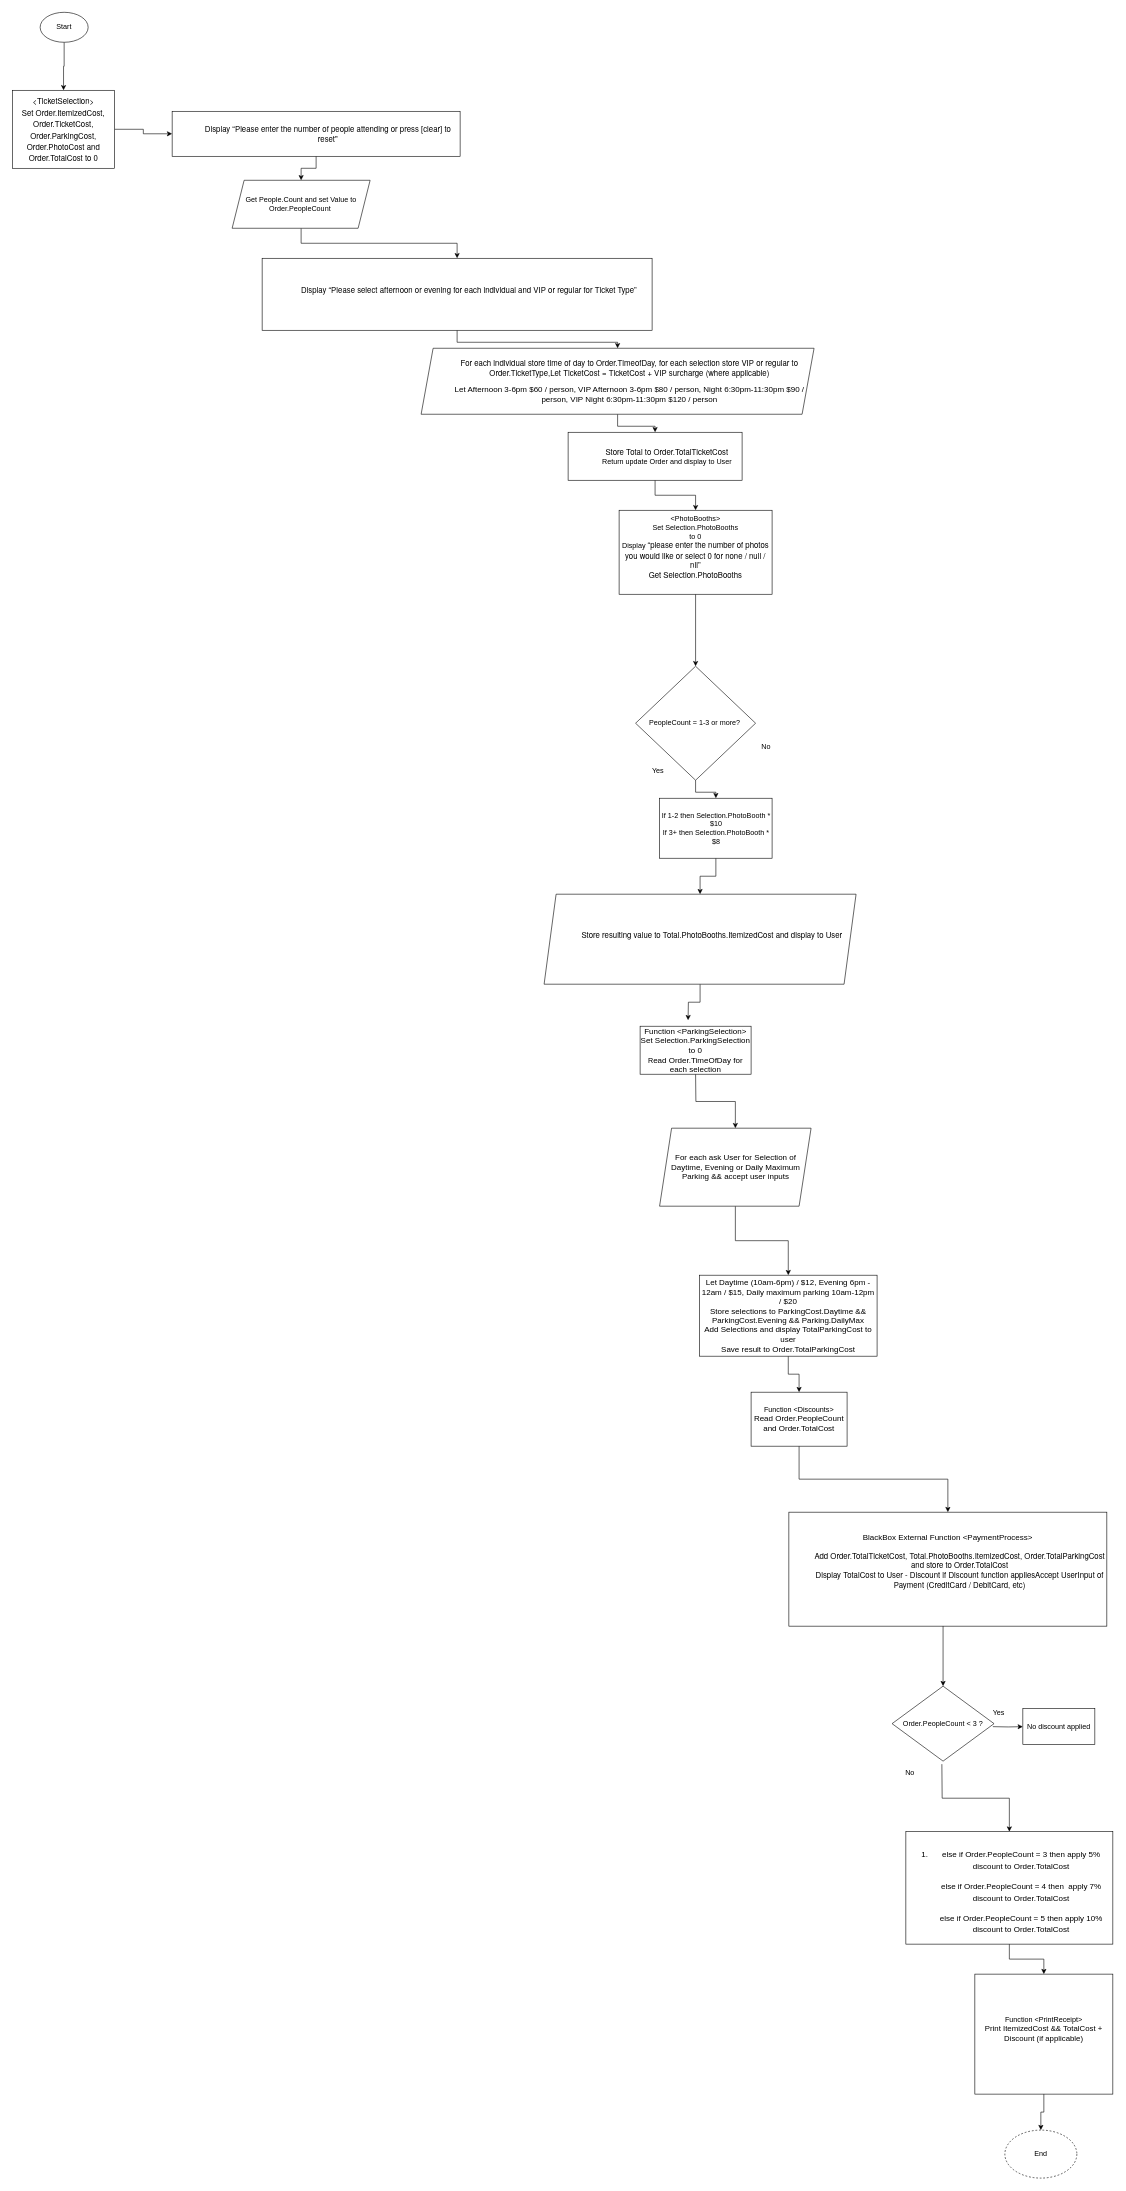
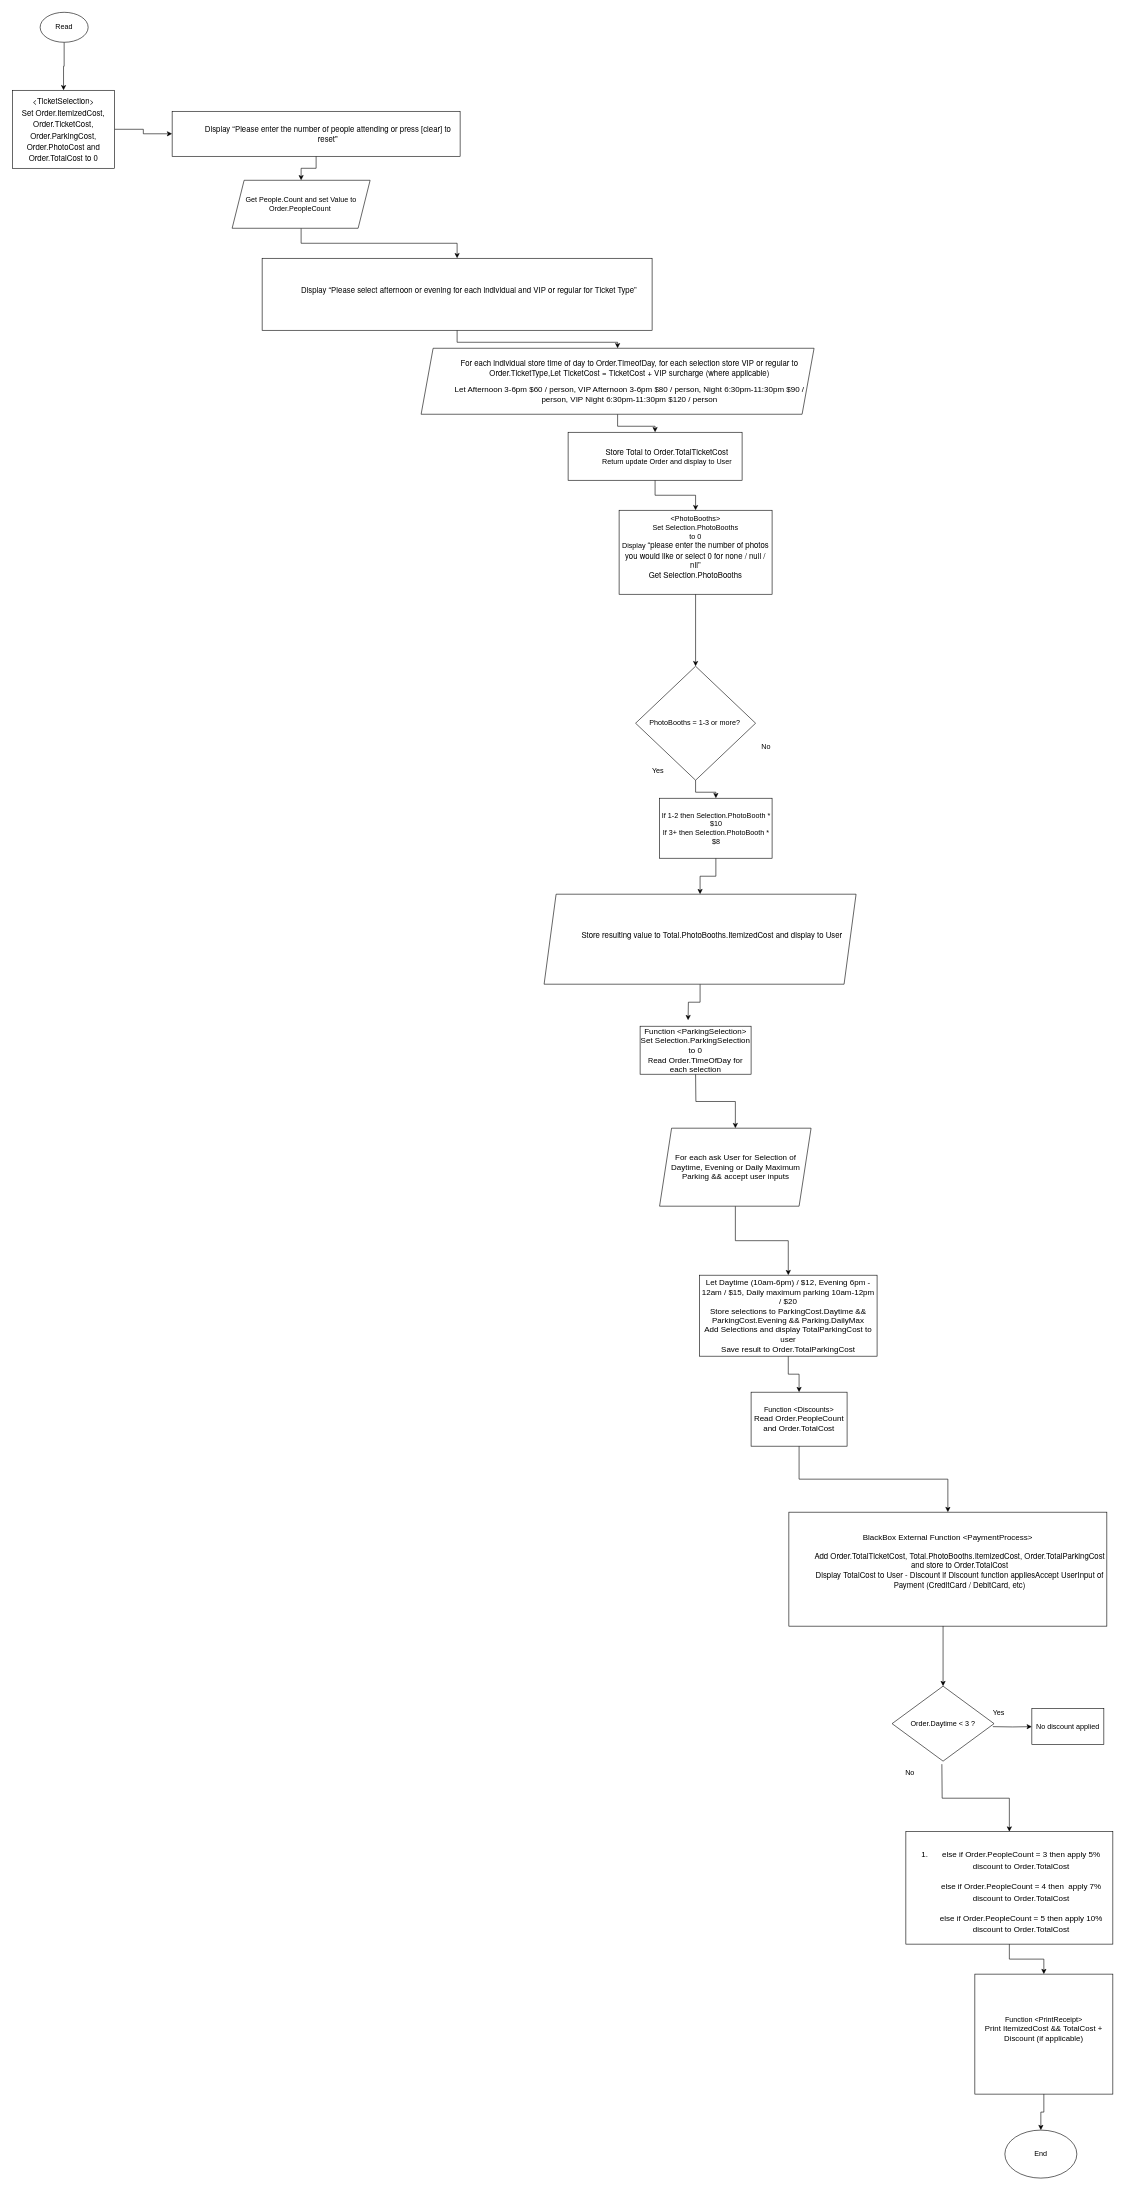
node "Start": label "Start" -> "Read"
node "PeopleCount = 1-3 or more?": label "PeopleCount = 1-3 or more?" -> "PhotoBooths = 1-3 or more?"
node "Order.PeopleCount < 3 ?": label "Order.PeopleCount < 3 ?" -> "Order.Daytime < 3 ?"
node "No discount applied": moved (1059, 1727) -> (1068, 1727)
node "End": style dashed -> solid
